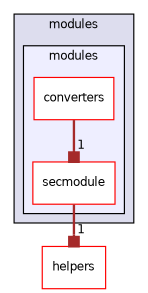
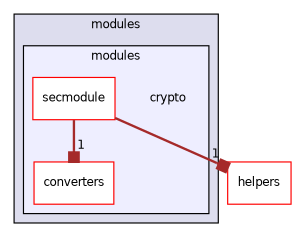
node "crypto": added
edge "converters" -> "secmodule": reversed
